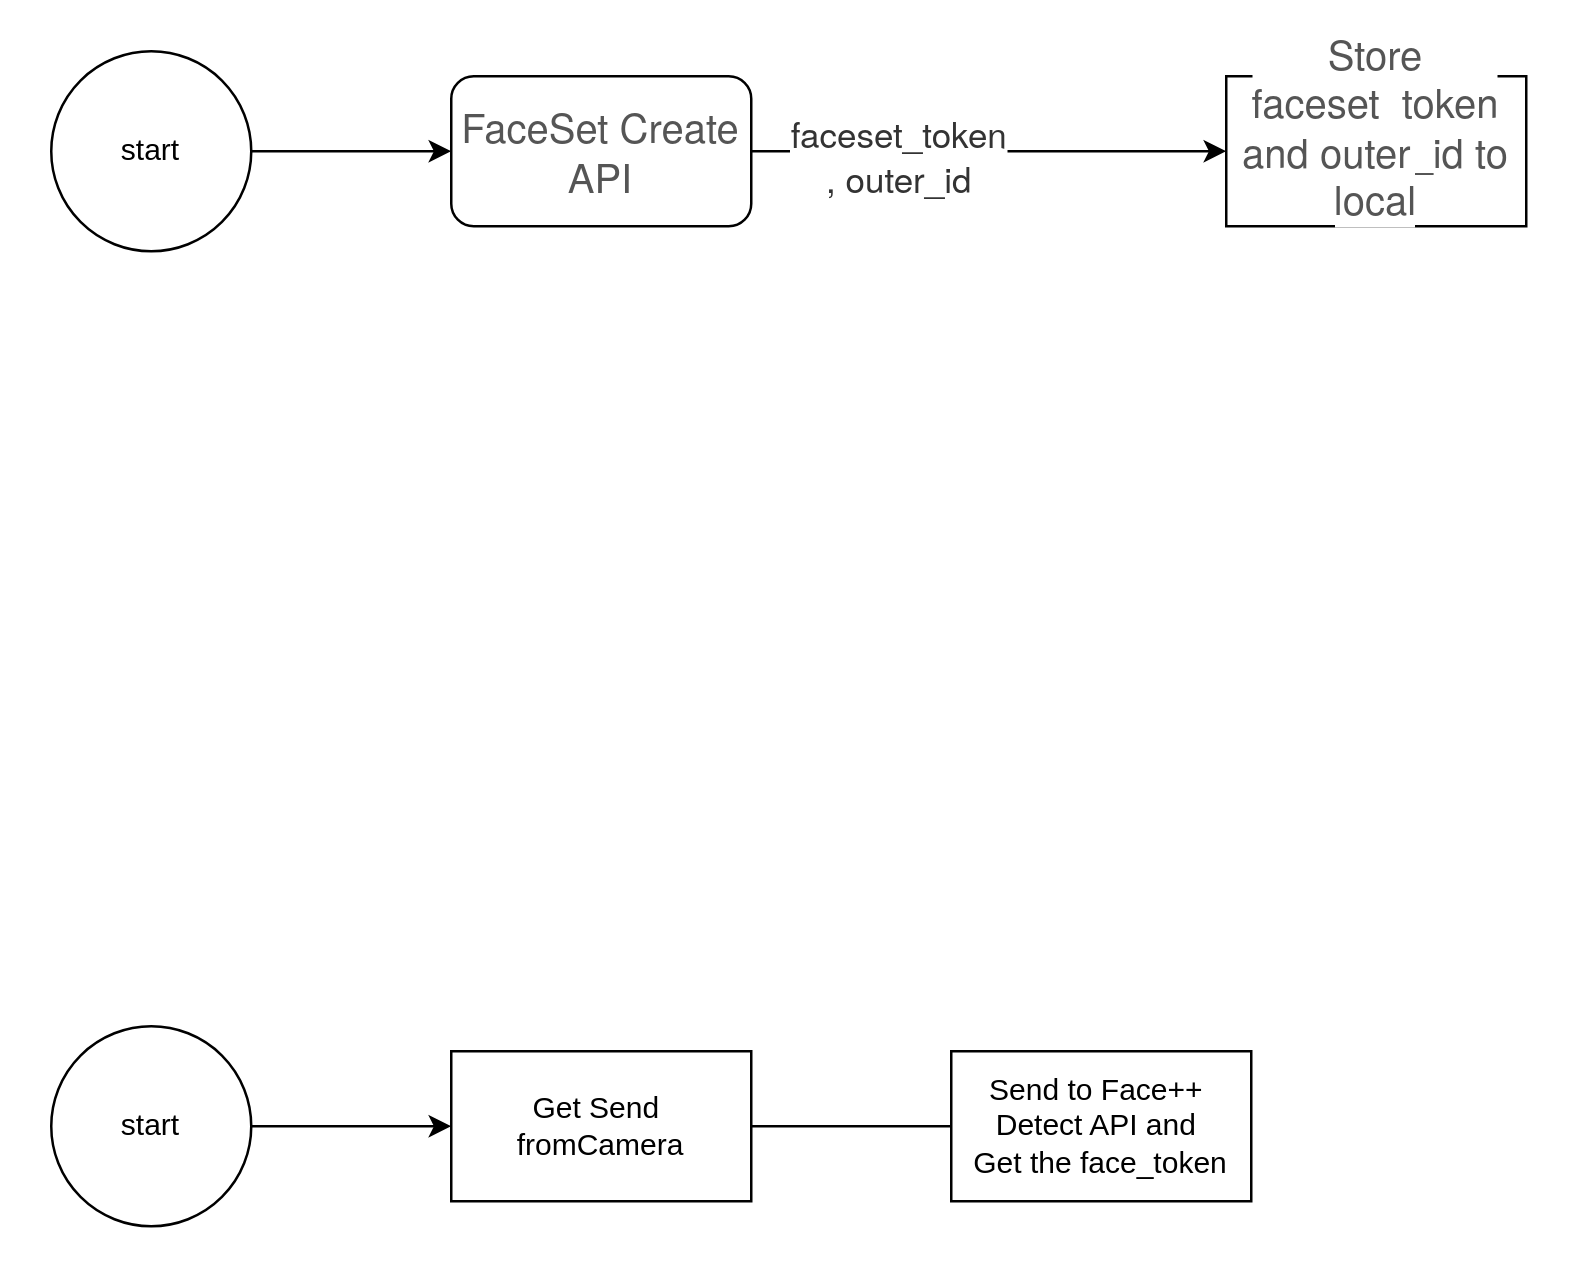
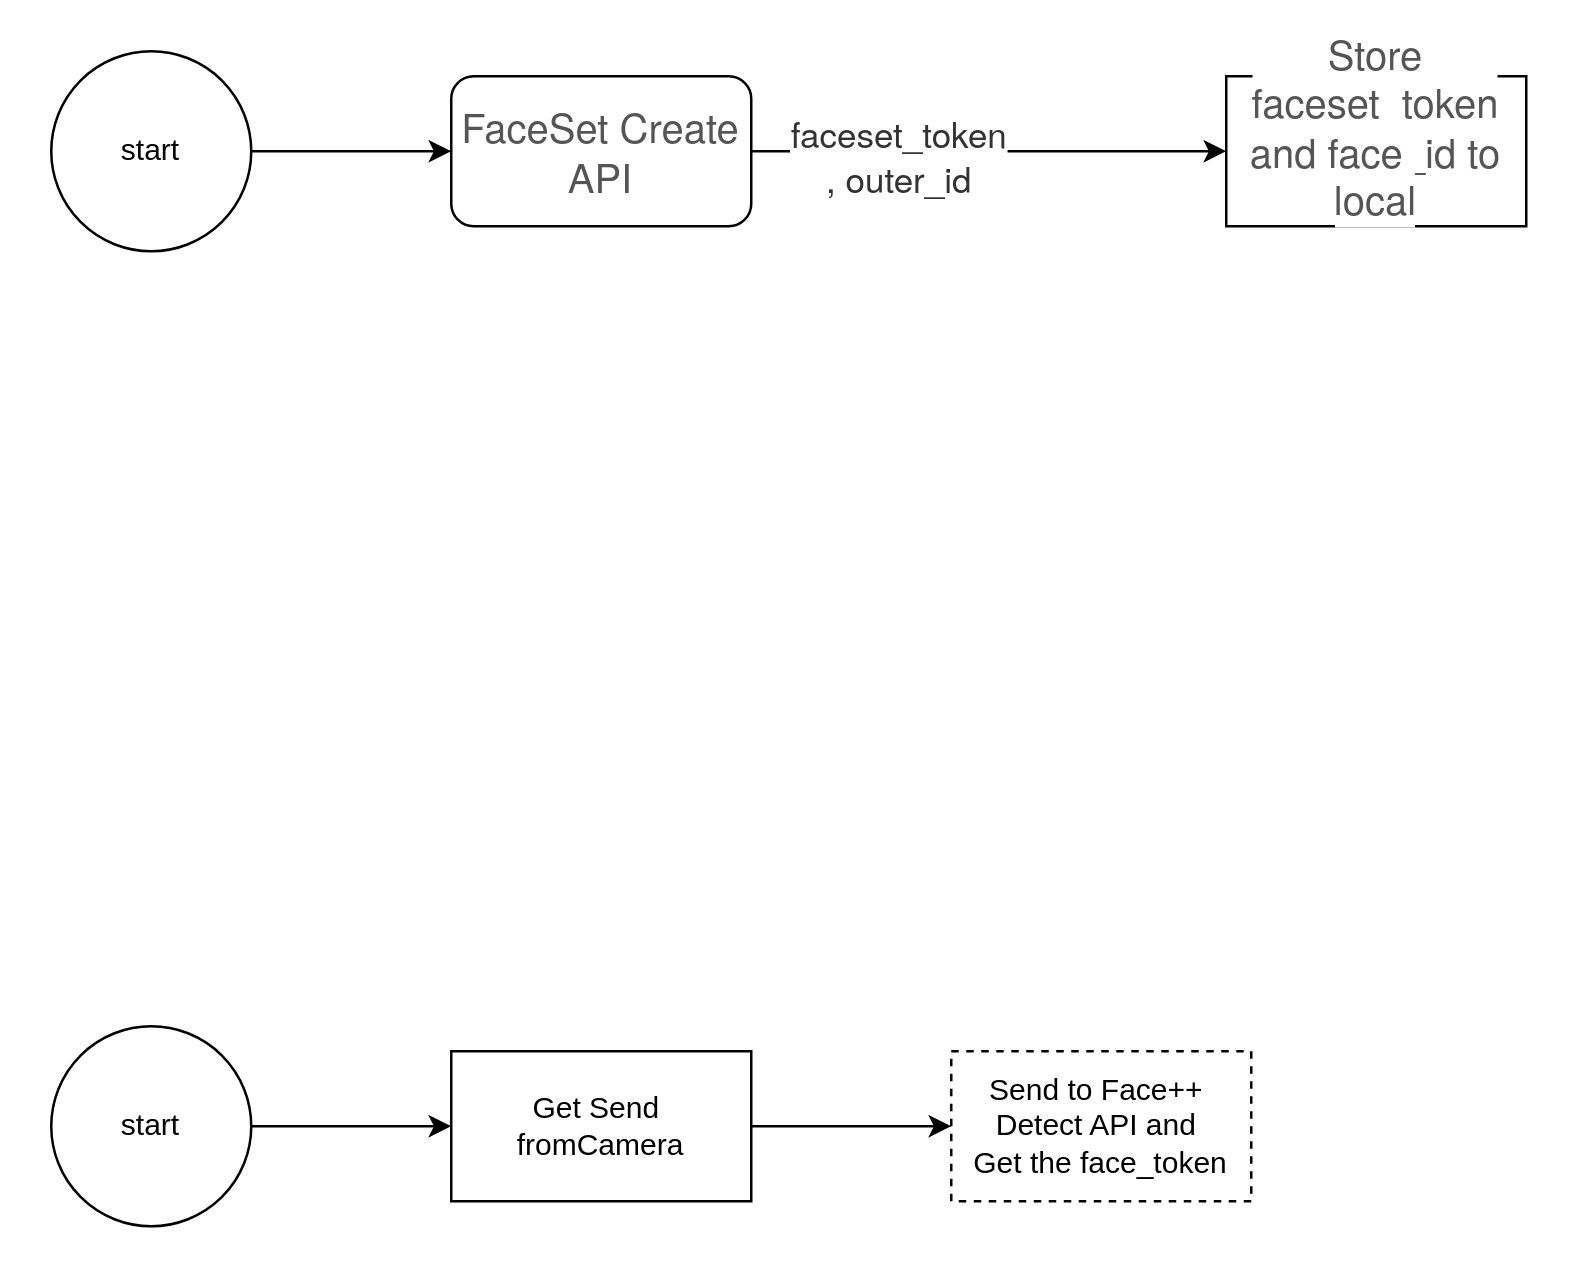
node "Store faceset_token and outer_id to local": label "Store faceset_token and outer_id to local" -> "Store faceset_token and face_id to local"
edge "Get Send fromCamera" -- "Send to Face++ Detect API and Get the face_token": arrowhead none -> classic
node "Send to Face++ Detect API and Get the face_token": style solid -> dashed
